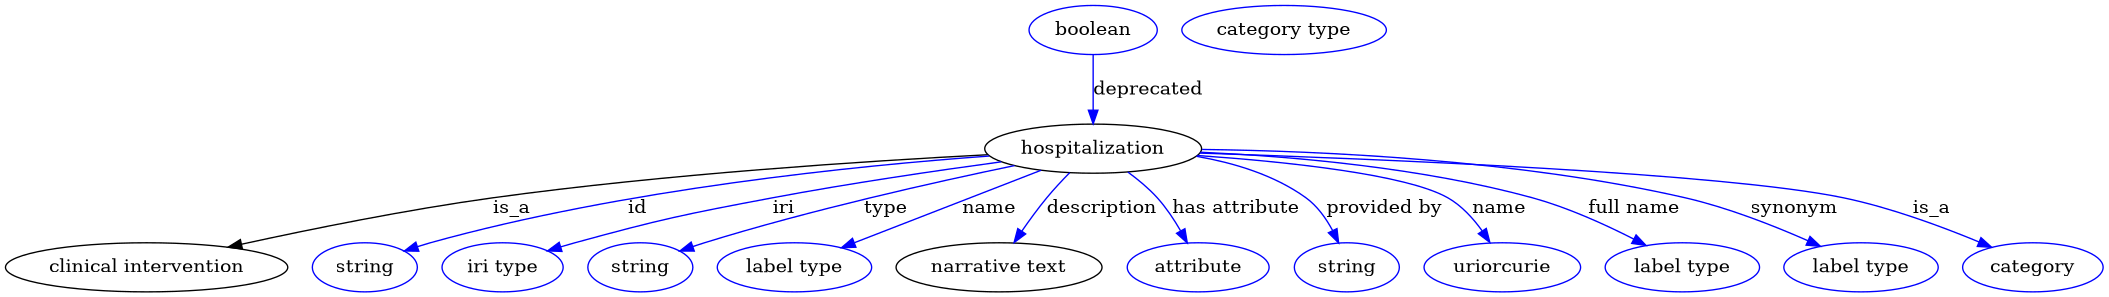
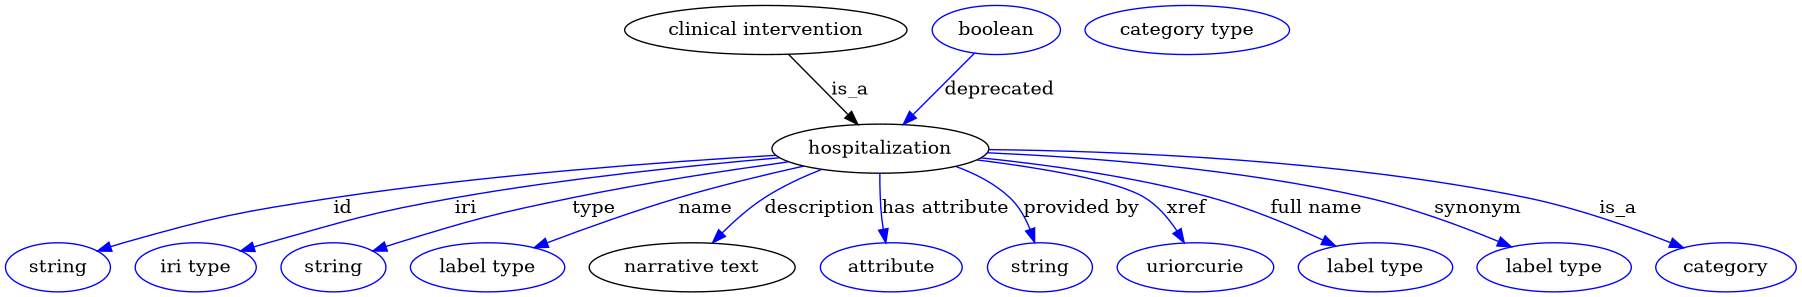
edge "hospitalization" -> "clinical intervention": reversed
edge "hospitalization" -> "uriorcurie": label "name" -> "xref"
